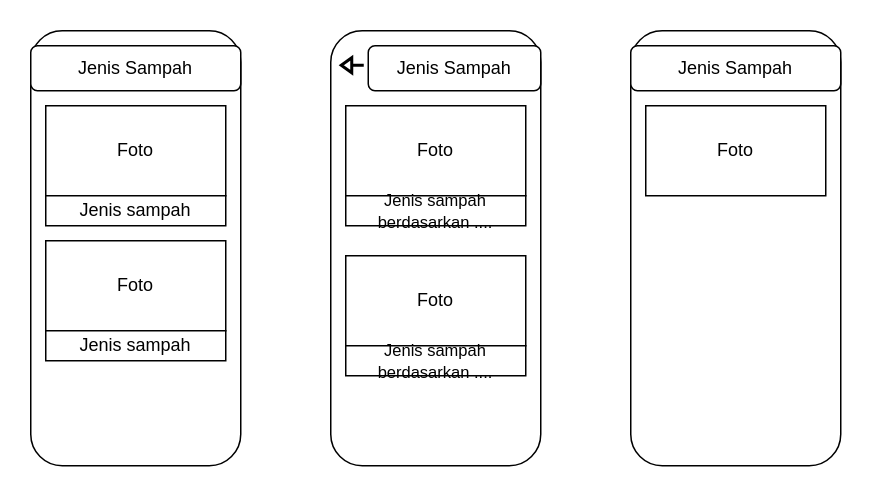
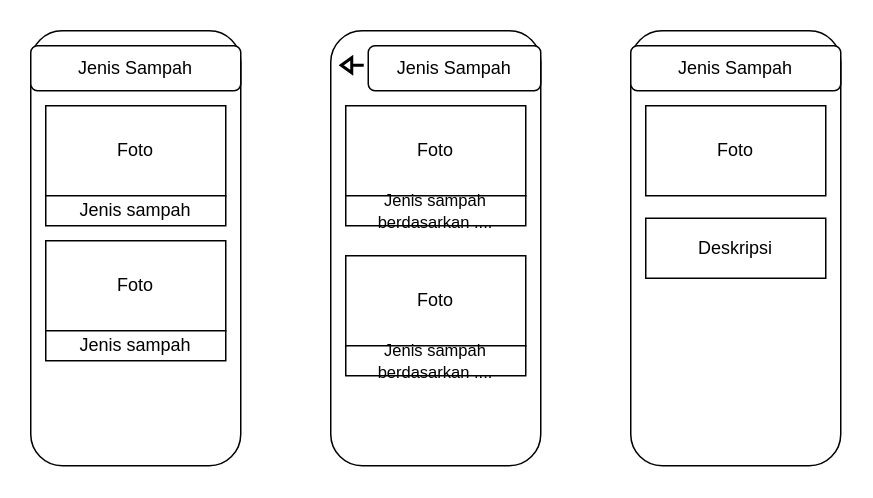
node "Deskripsi": added
